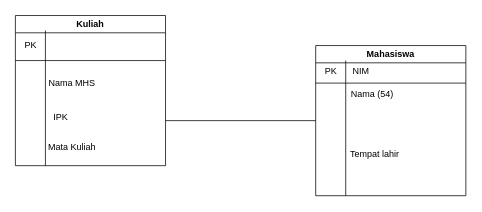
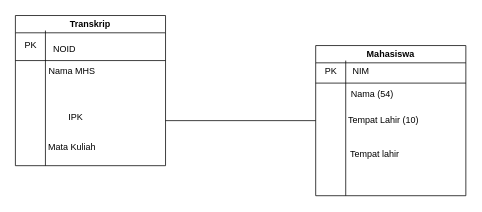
node "Kuliah": label "Kuliah" -> "Transkrip"
node "NOID": added
node "Nama MHS": moved (72, 83) -> (72, 72)
node "IPK": moved (60, 117) -> (75, 117)
node "Tempat Lahir (10)": added
